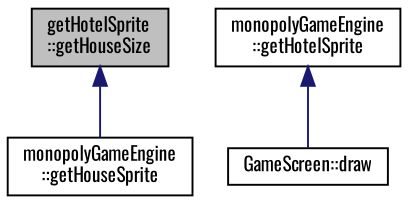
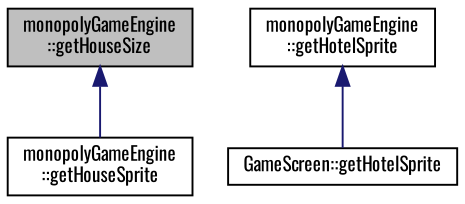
node "getHotelSprite ::getHouseSize": label "getHotelSprite ::getHouseSize" -> "monopolyGameEngine ::getHouseSize"
node "GameScreen::draw": label "GameScreen::draw" -> "GameScreen::getHotelSprite"
